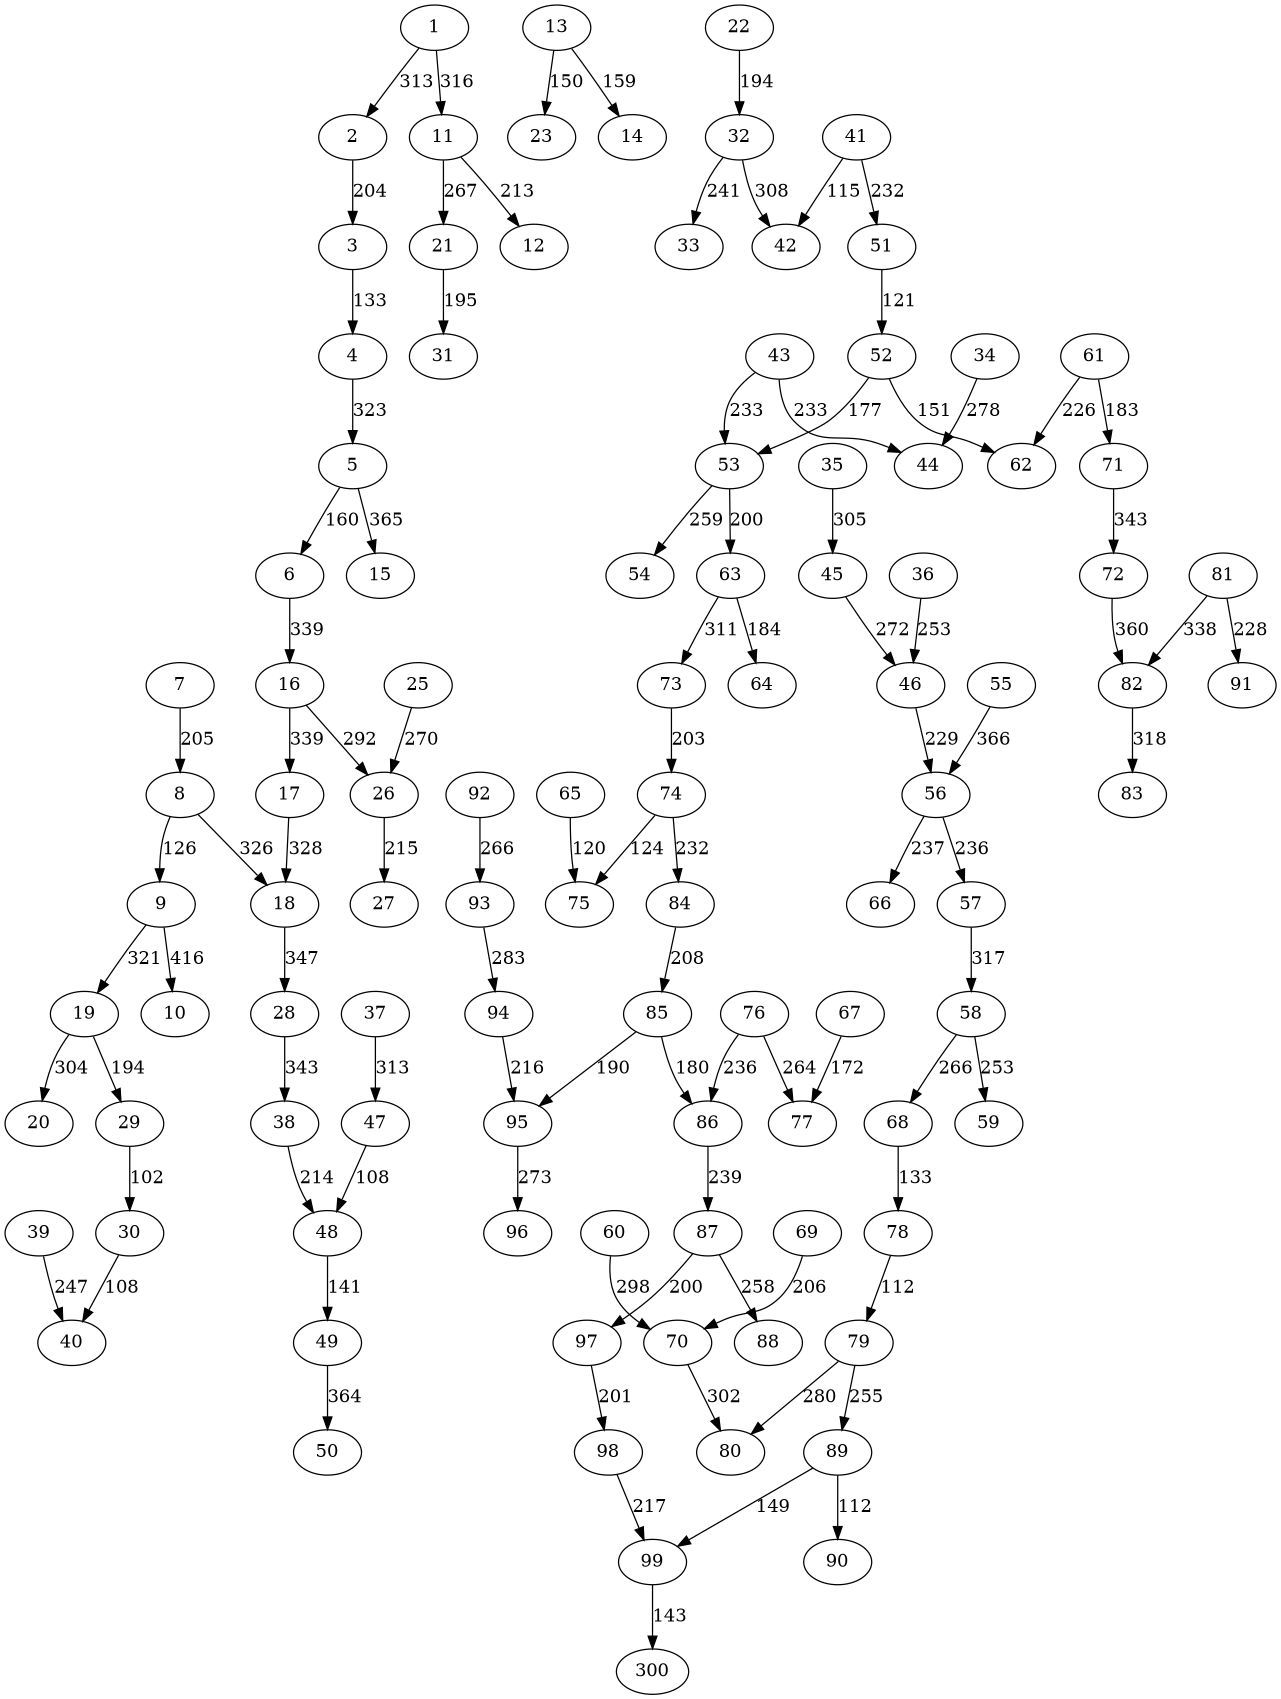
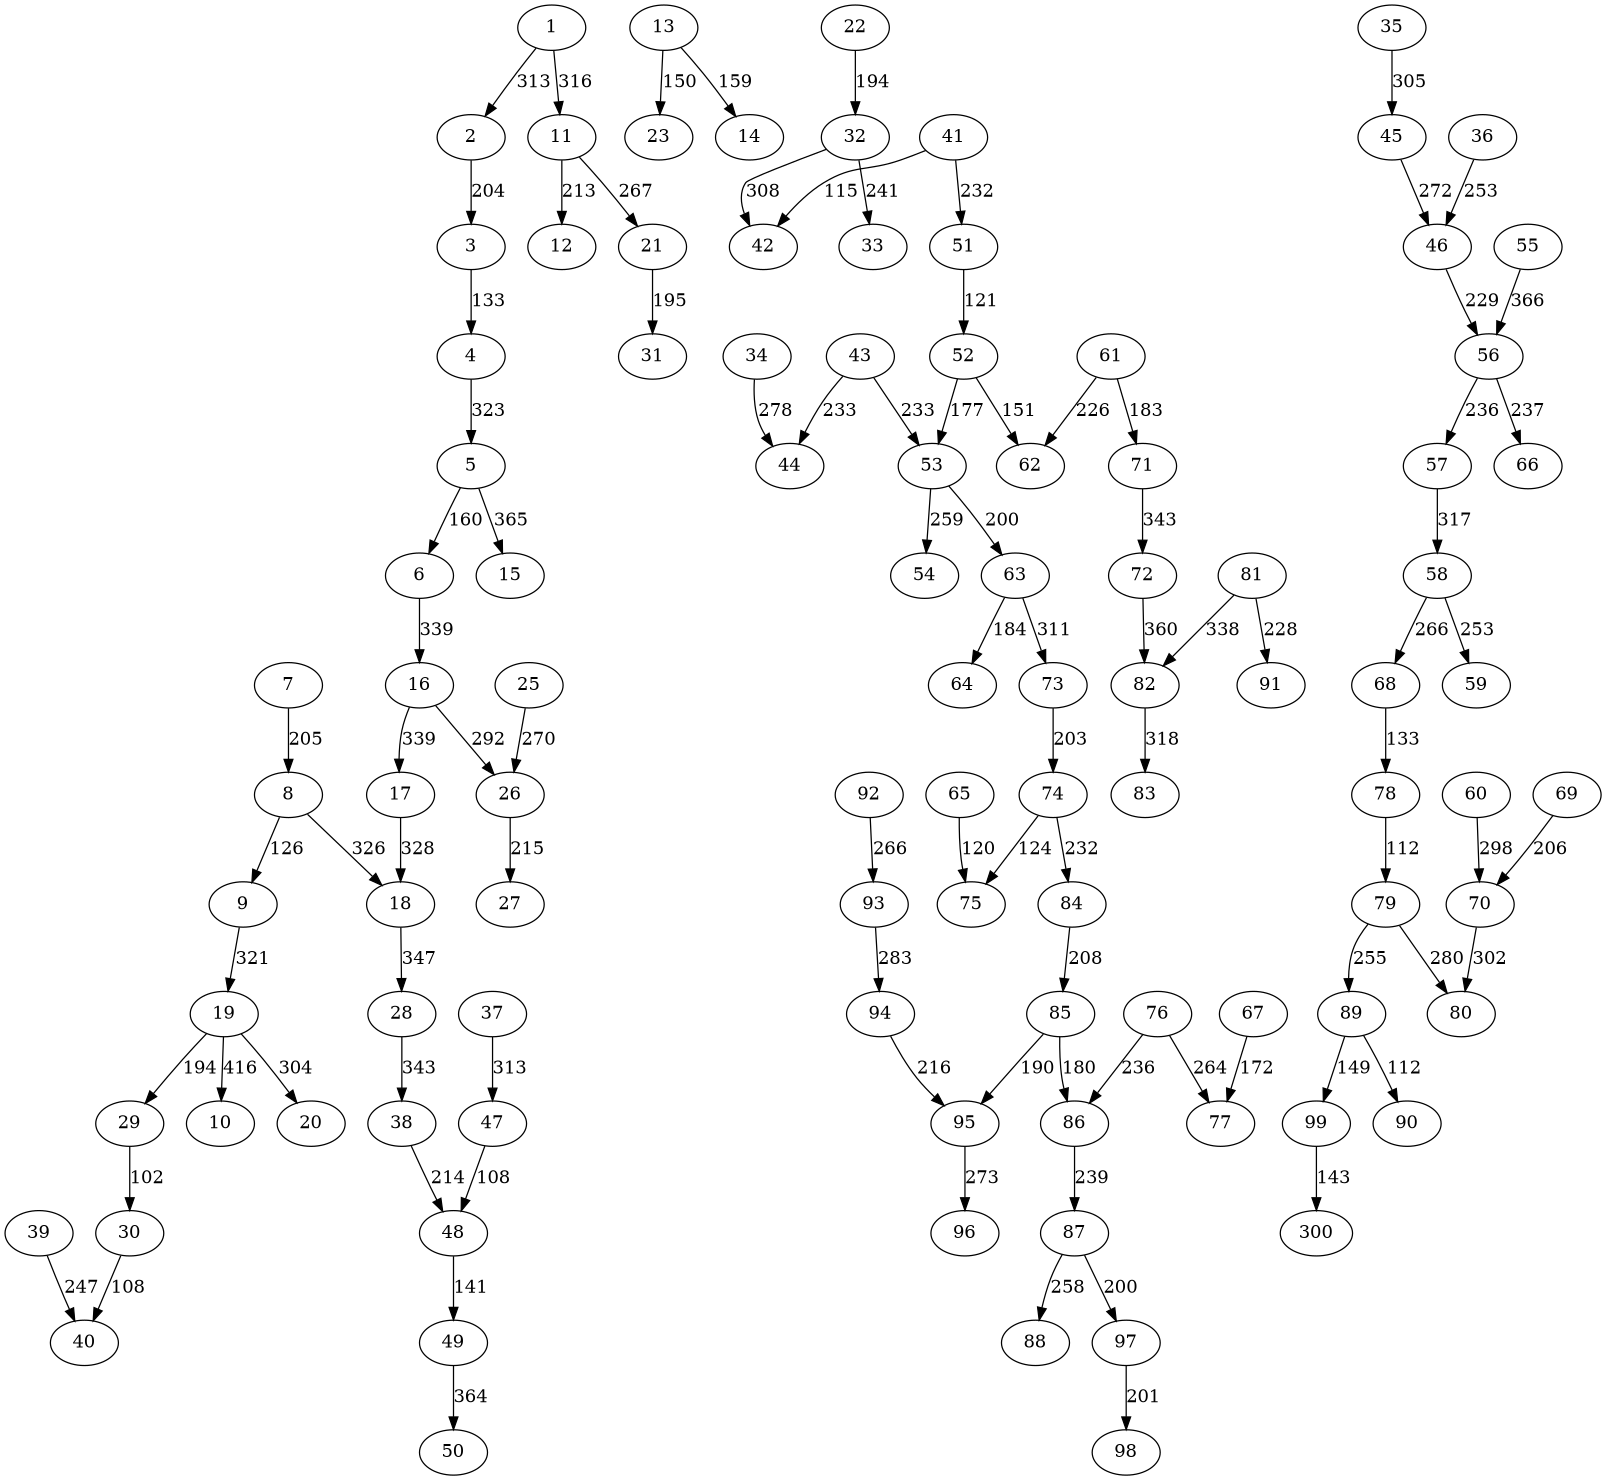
edge "9" -> "10": now "19" -> "10"
edge "98" -> "99": removed, label "217"
